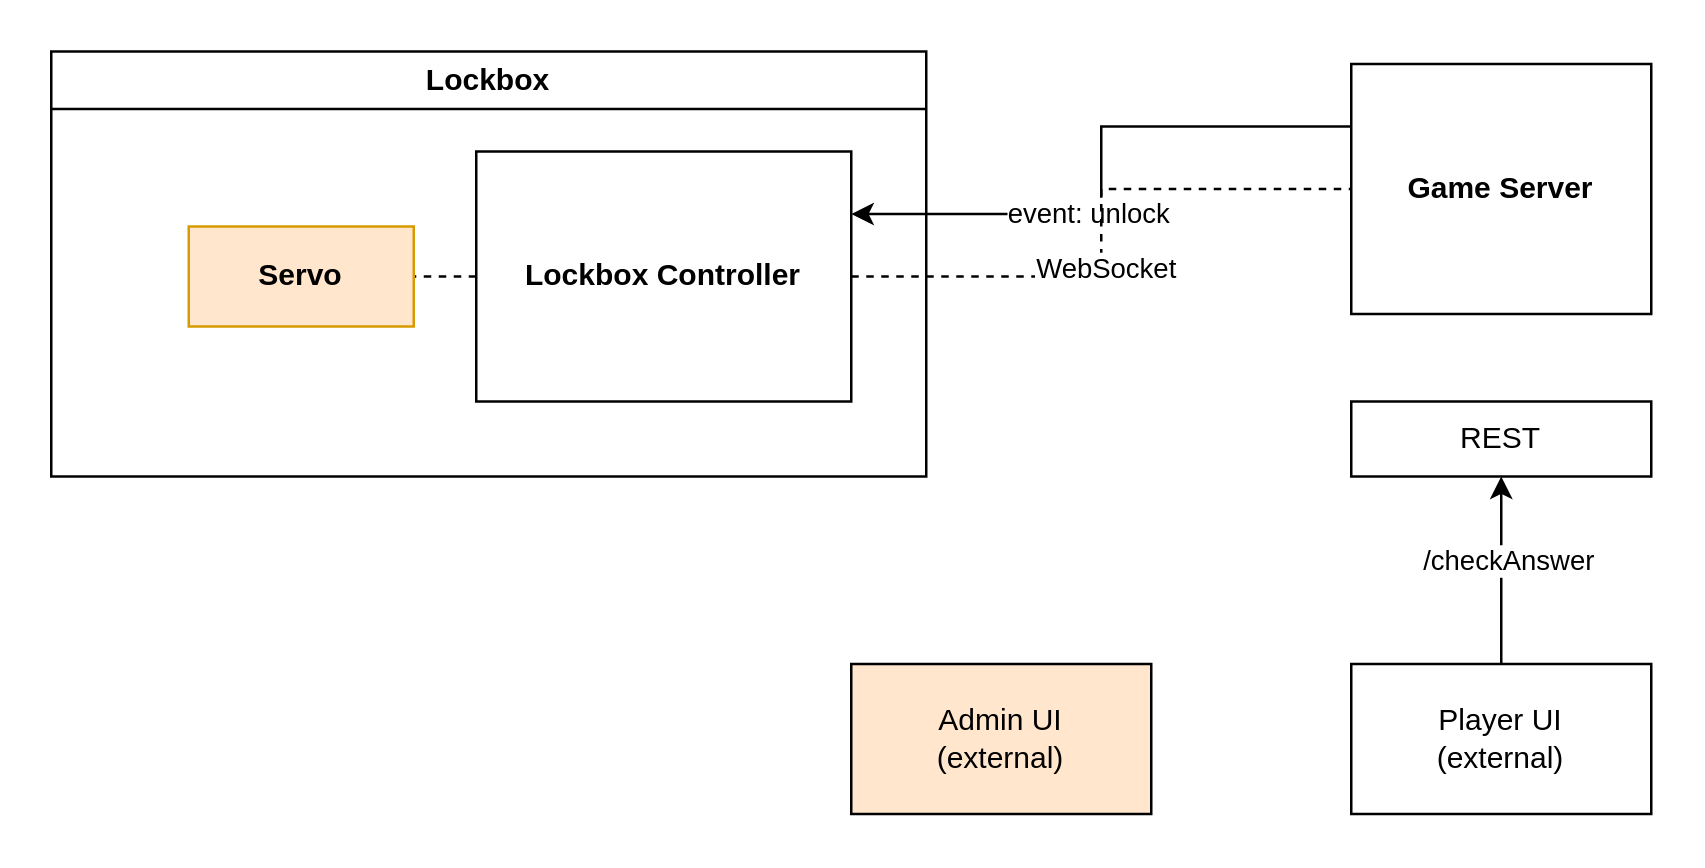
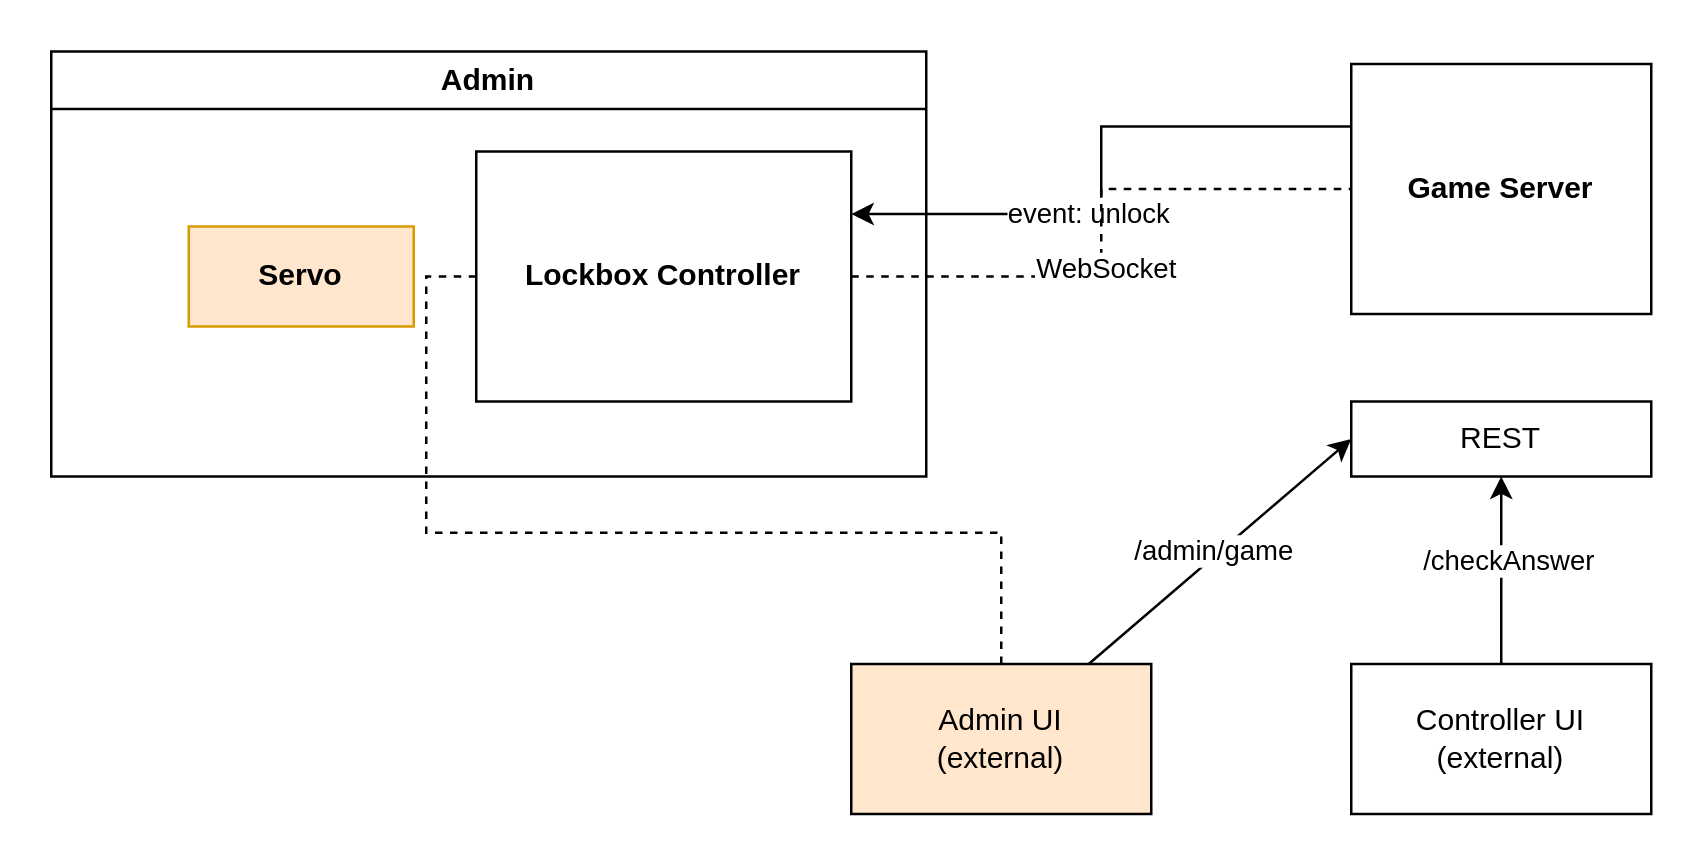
node "Lockbox": label "Lockbox" -> "Admin"
edge "Servo" -- "Lockbox Controller": now "Admin UI (external)" -- "Lockbox Controller"
edge "Admin UI (external)" -> "REST": added, label "/admin/game"
node "Player UI (external)": label "Player UI (external)" -> "Controller UI (external)"
